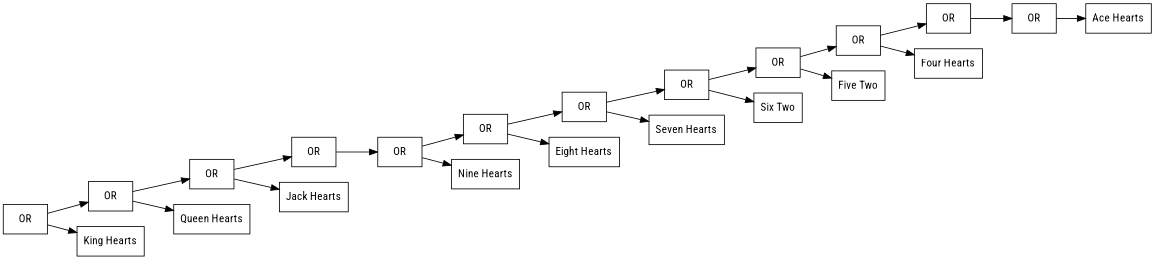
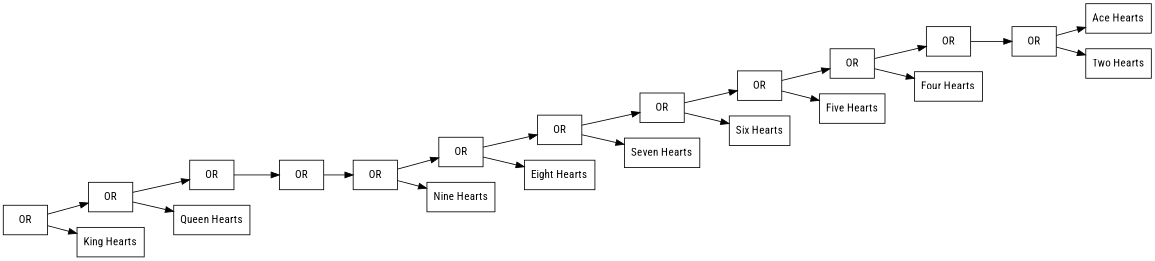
node "Two Hearts": added
node "Five Two": label "Five Two" -> "Five Hearts"
node "Six Two": label "Six Two" -> "Six Hearts"
node "Jack Hearts": removed
